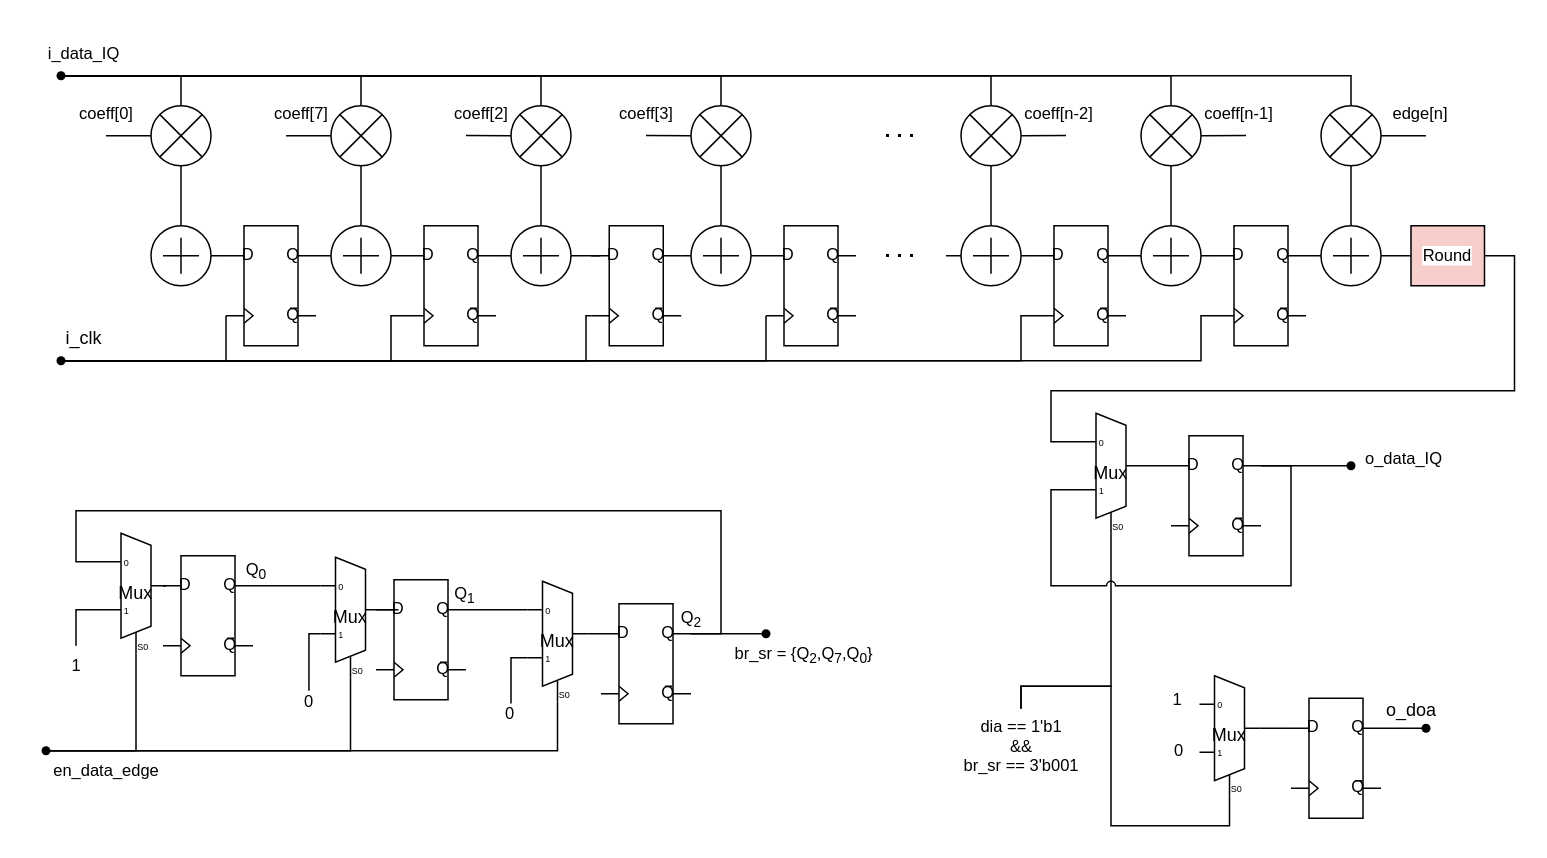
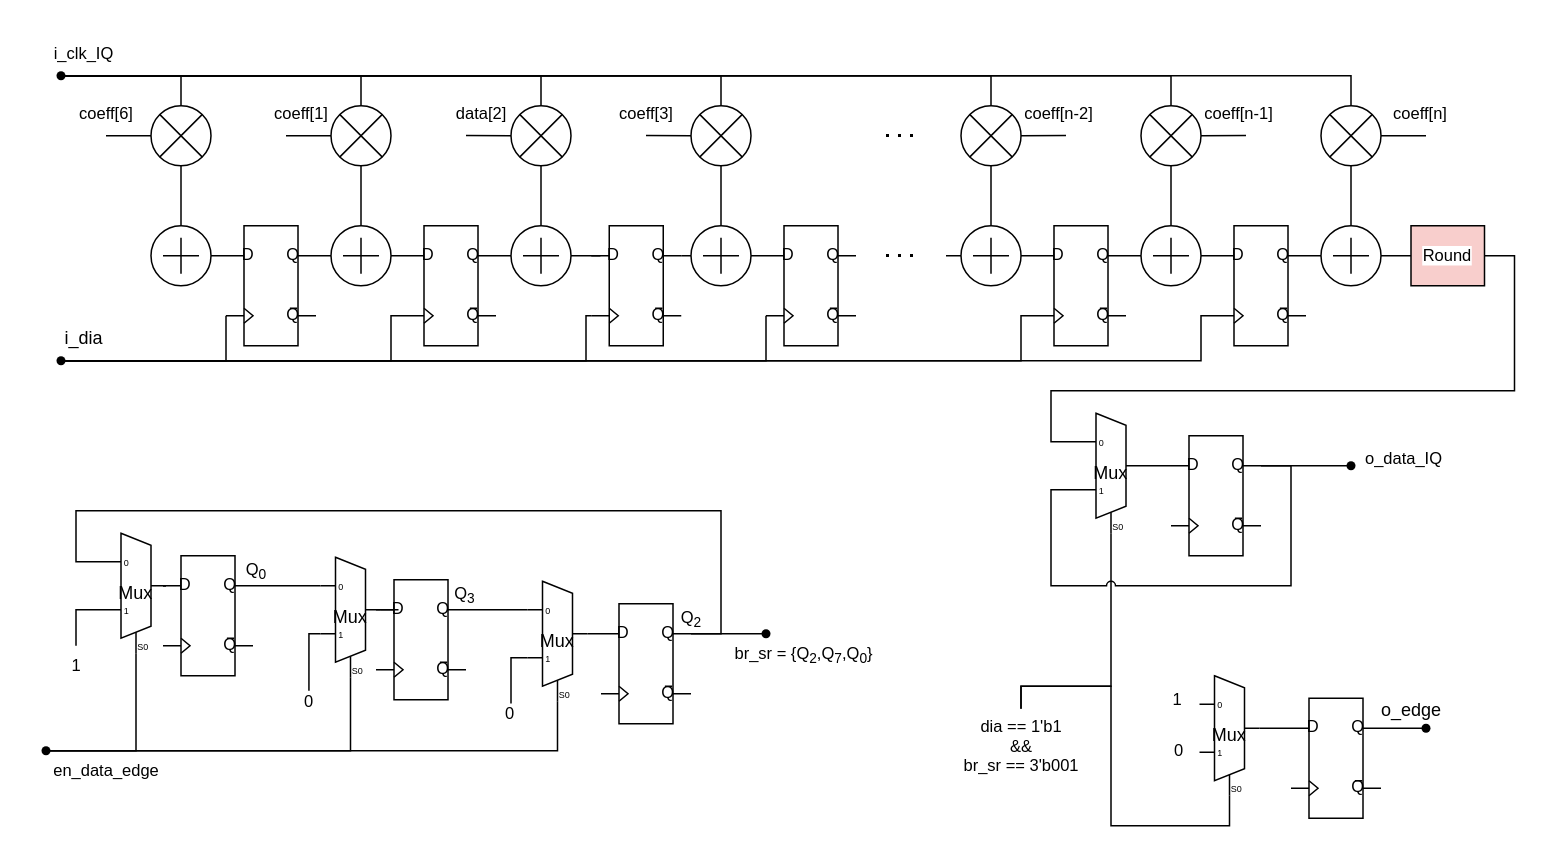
node "i_data_IQ": label "i_data_IQ" -> "i_clk_IQ"
node "coeff[0]": label "coeff[0]" -> "coeff[6]"
node "coeff[7]": label "coeff[7]" -> "coeff[1]"
node "coeff[2]": label "coeff[2]" -> "data[2]"
node "edge[n]": label "edge[n]" -> "coeff[n]"
node "i_clk": label "i_clk" -> "i_dia"
node "Q1": label "Q1" -> "Q3"
node "o_doa": label "o_doa" -> "o_edge"
